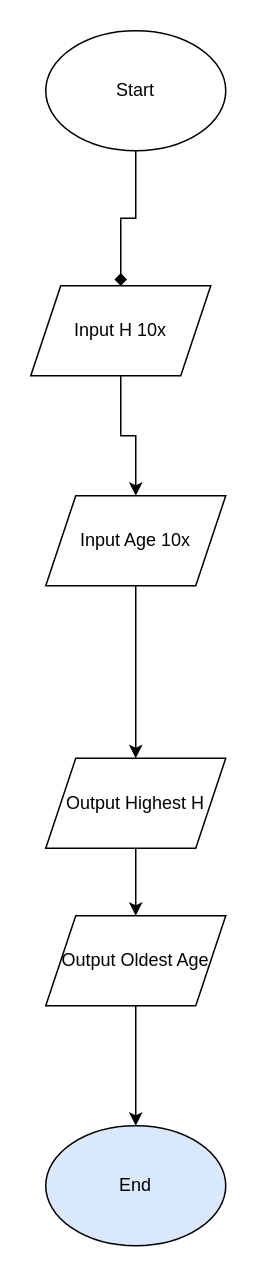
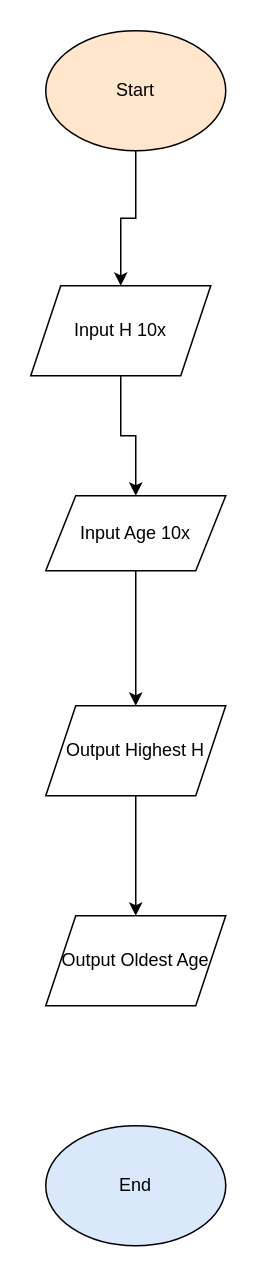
node "Start": fillcolor #ffffff -> #ffe6cc
edge "Start" -> "Input H 10x": arrowhead diamond -> classic
node "Input Age 10x": size 180x90 -> 180x75
node "Output Highest H": moved (136, 803) -> (136, 751)
edge "Output Oldest Age" -> "End": removed
